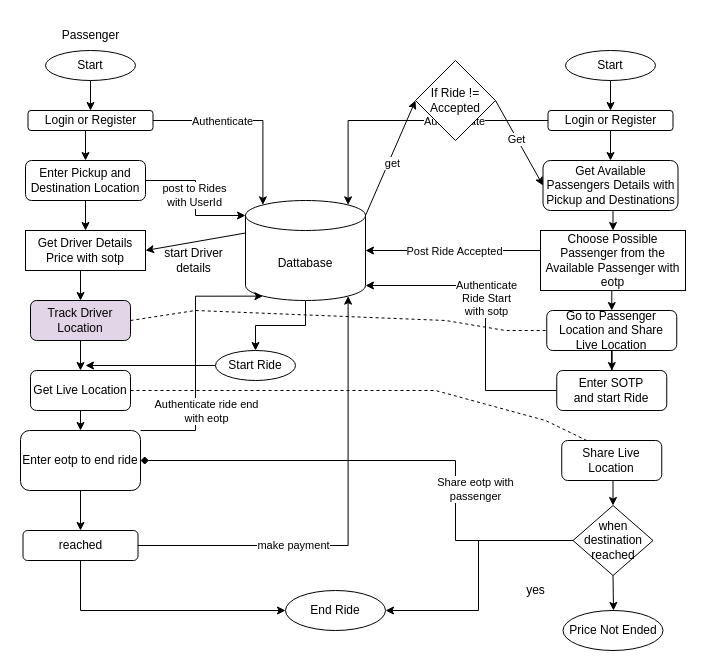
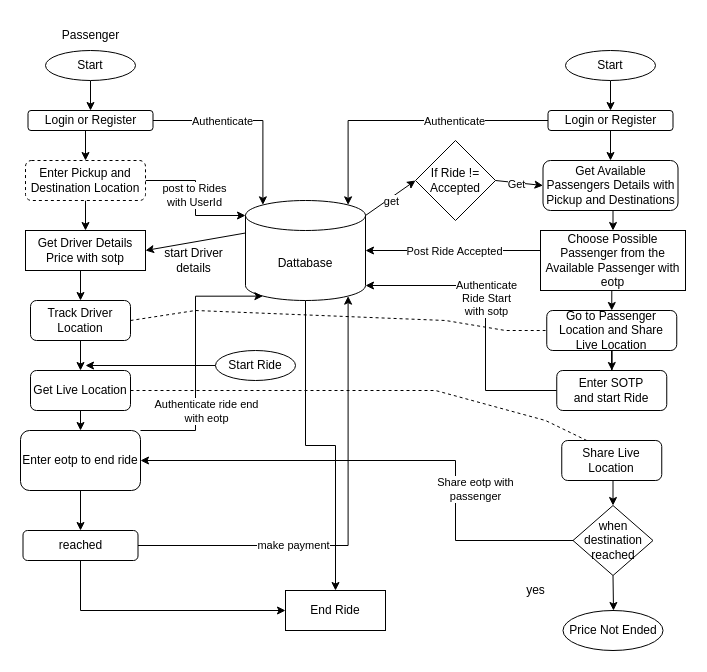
node "If Ride != Accepted": moved (456, 101) -> (456, 181)
node "Enter Pickup and Destination Location": style solid -> dashed
node "Track Driver Location": fillcolor #e1d5e7 -> #ffffff
edge "Dattabase" -> "Start Ride": now "Dattabase" -> "End Ride"
edge "when destination reached" -> "Enter eotp to end ride": arrowhead diamond -> classic
node "End Ride": shape ellipse -> rectangle
edge "when destination reached" -> "End Ride": removed
